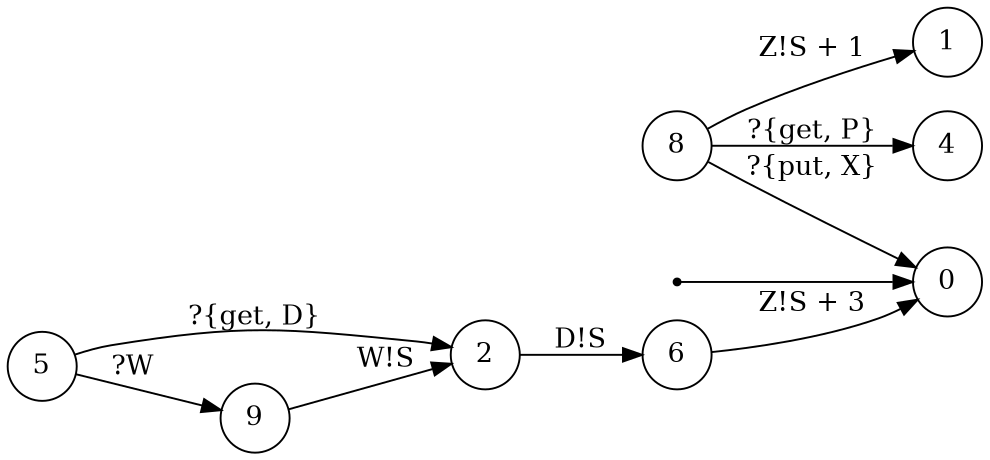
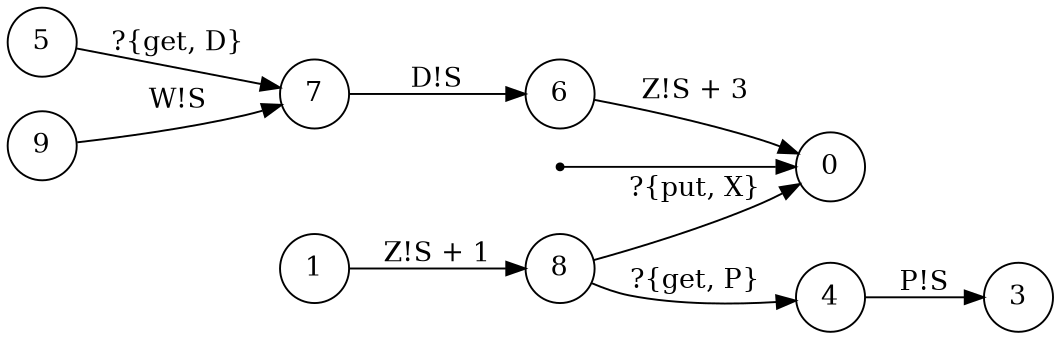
edge "8" -> "1": reversed
node "3": added
node "2": label "2" -> "7"
edge "5" -> "9": removed, label "?W"
